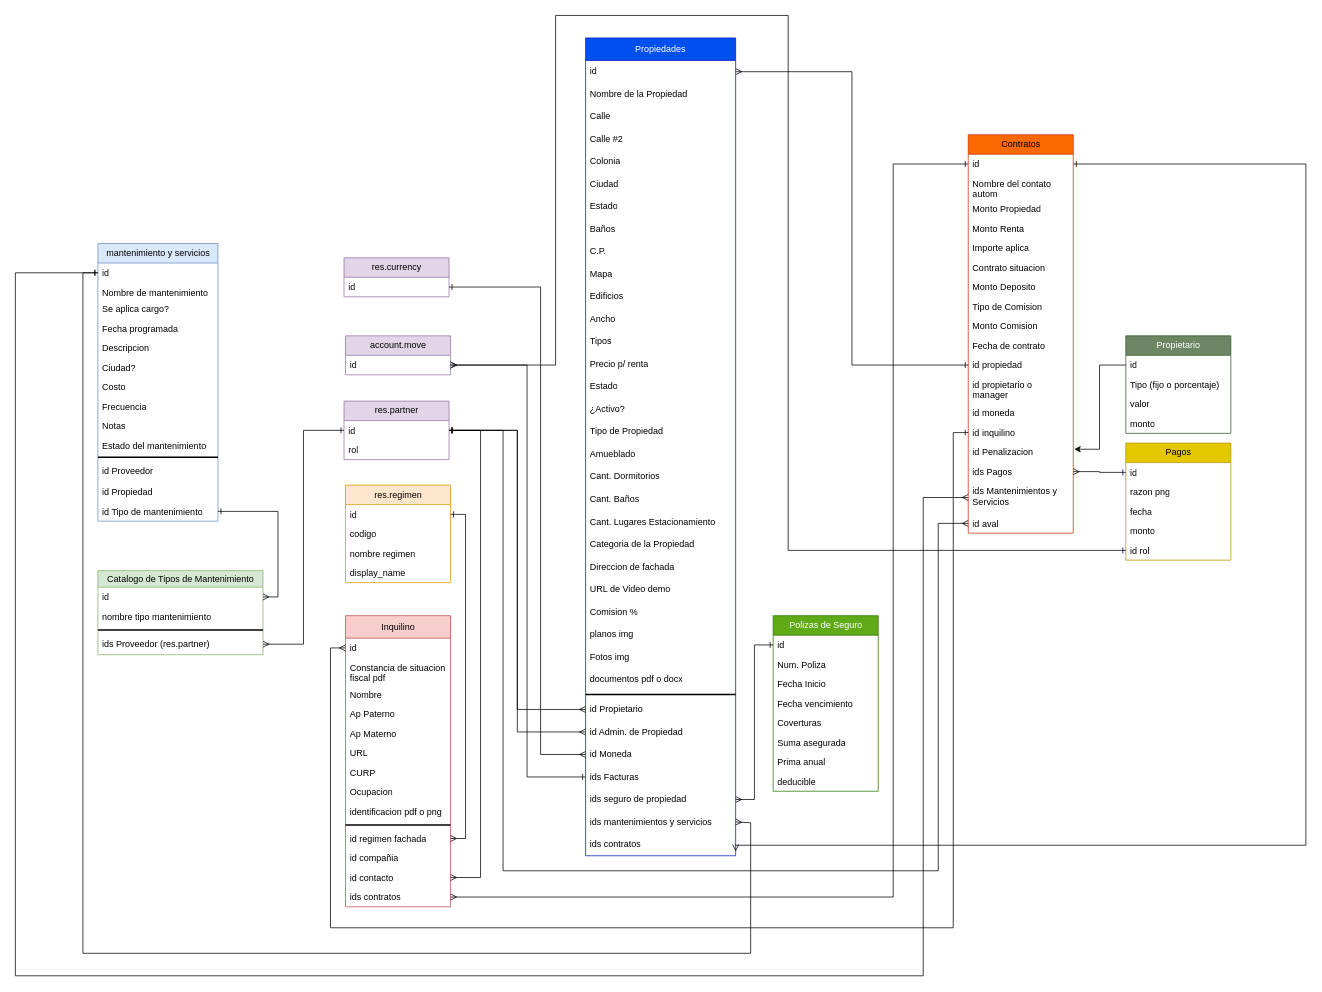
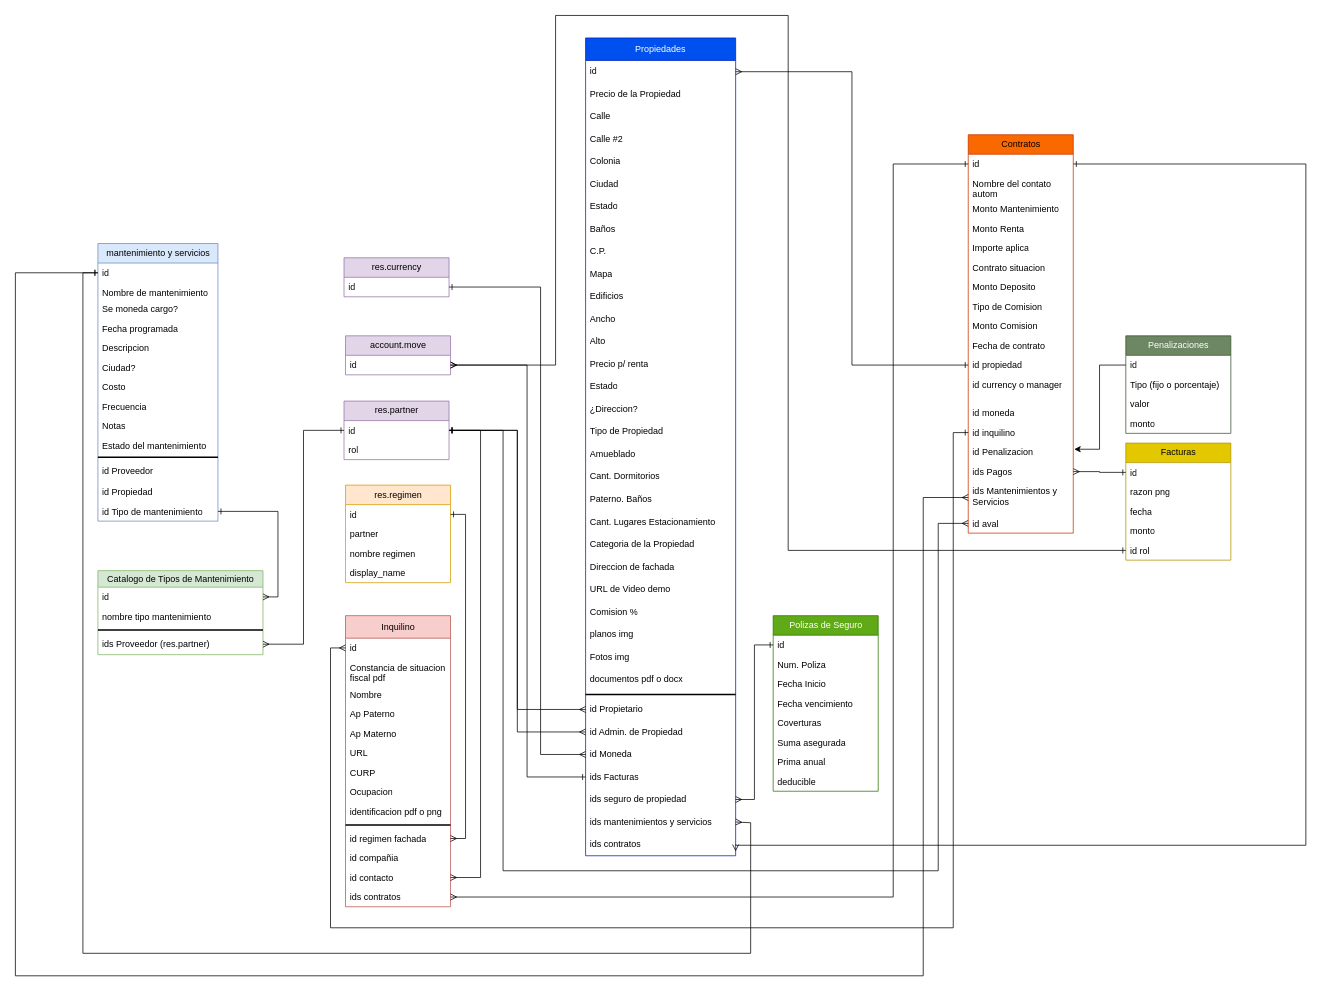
node "Nombre de la Propiedad": label "Nombre de la Propiedad" -> "Precio de la Propiedad"
node "Monto Propiedad": label "Monto Propiedad" -> "Monto Mantenimiento"
node "Se aplica cargo?": label "Se aplica cargo?" -> "Se moneda cargo?"
node "Tipos": label "Tipos" -> "Alto"
node "Propietario": label "Propietario" -> "Penalizaciones"
node "id propietario o manager": label "id propietario o manager" -> "id currency o manager"
node "¿Activo?": label "¿Activo?" -> "¿Direccion?"
node "Pagos": label "Pagos" -> "Facturas"
node "Cant. Baños": label "Cant. Baños" -> "Paterno. Baños"
node "codigo": label "codigo" -> "partner"
